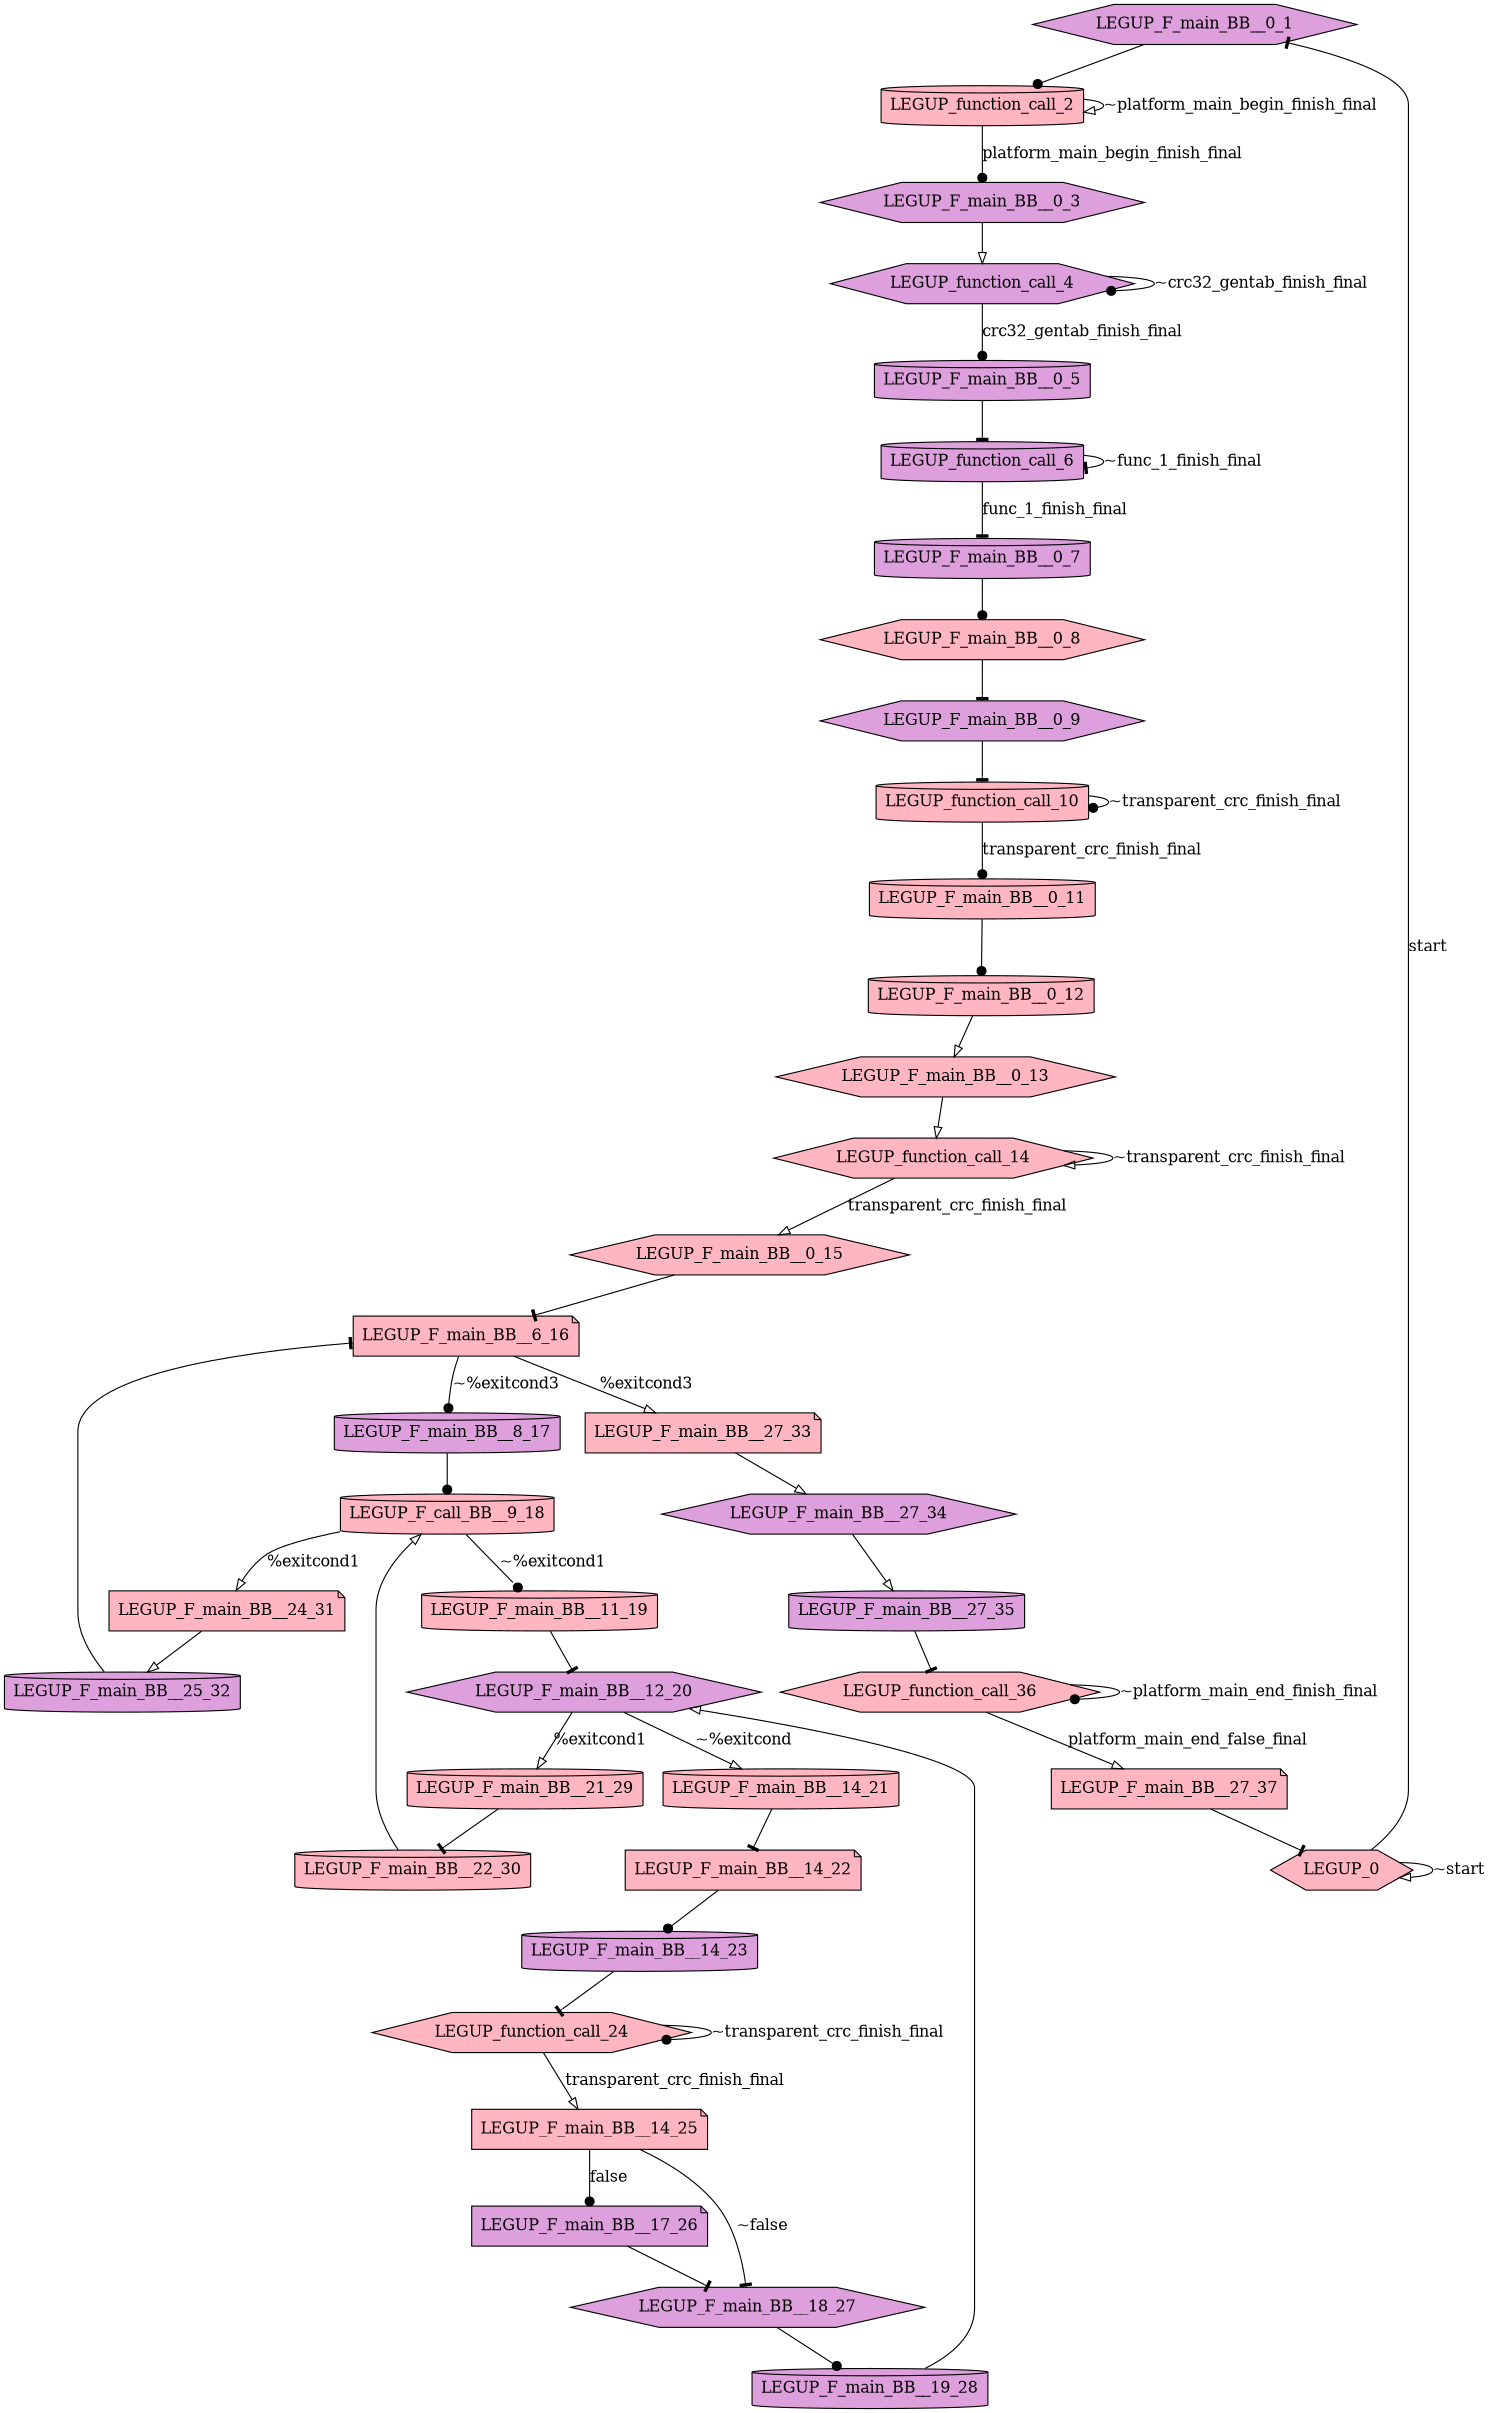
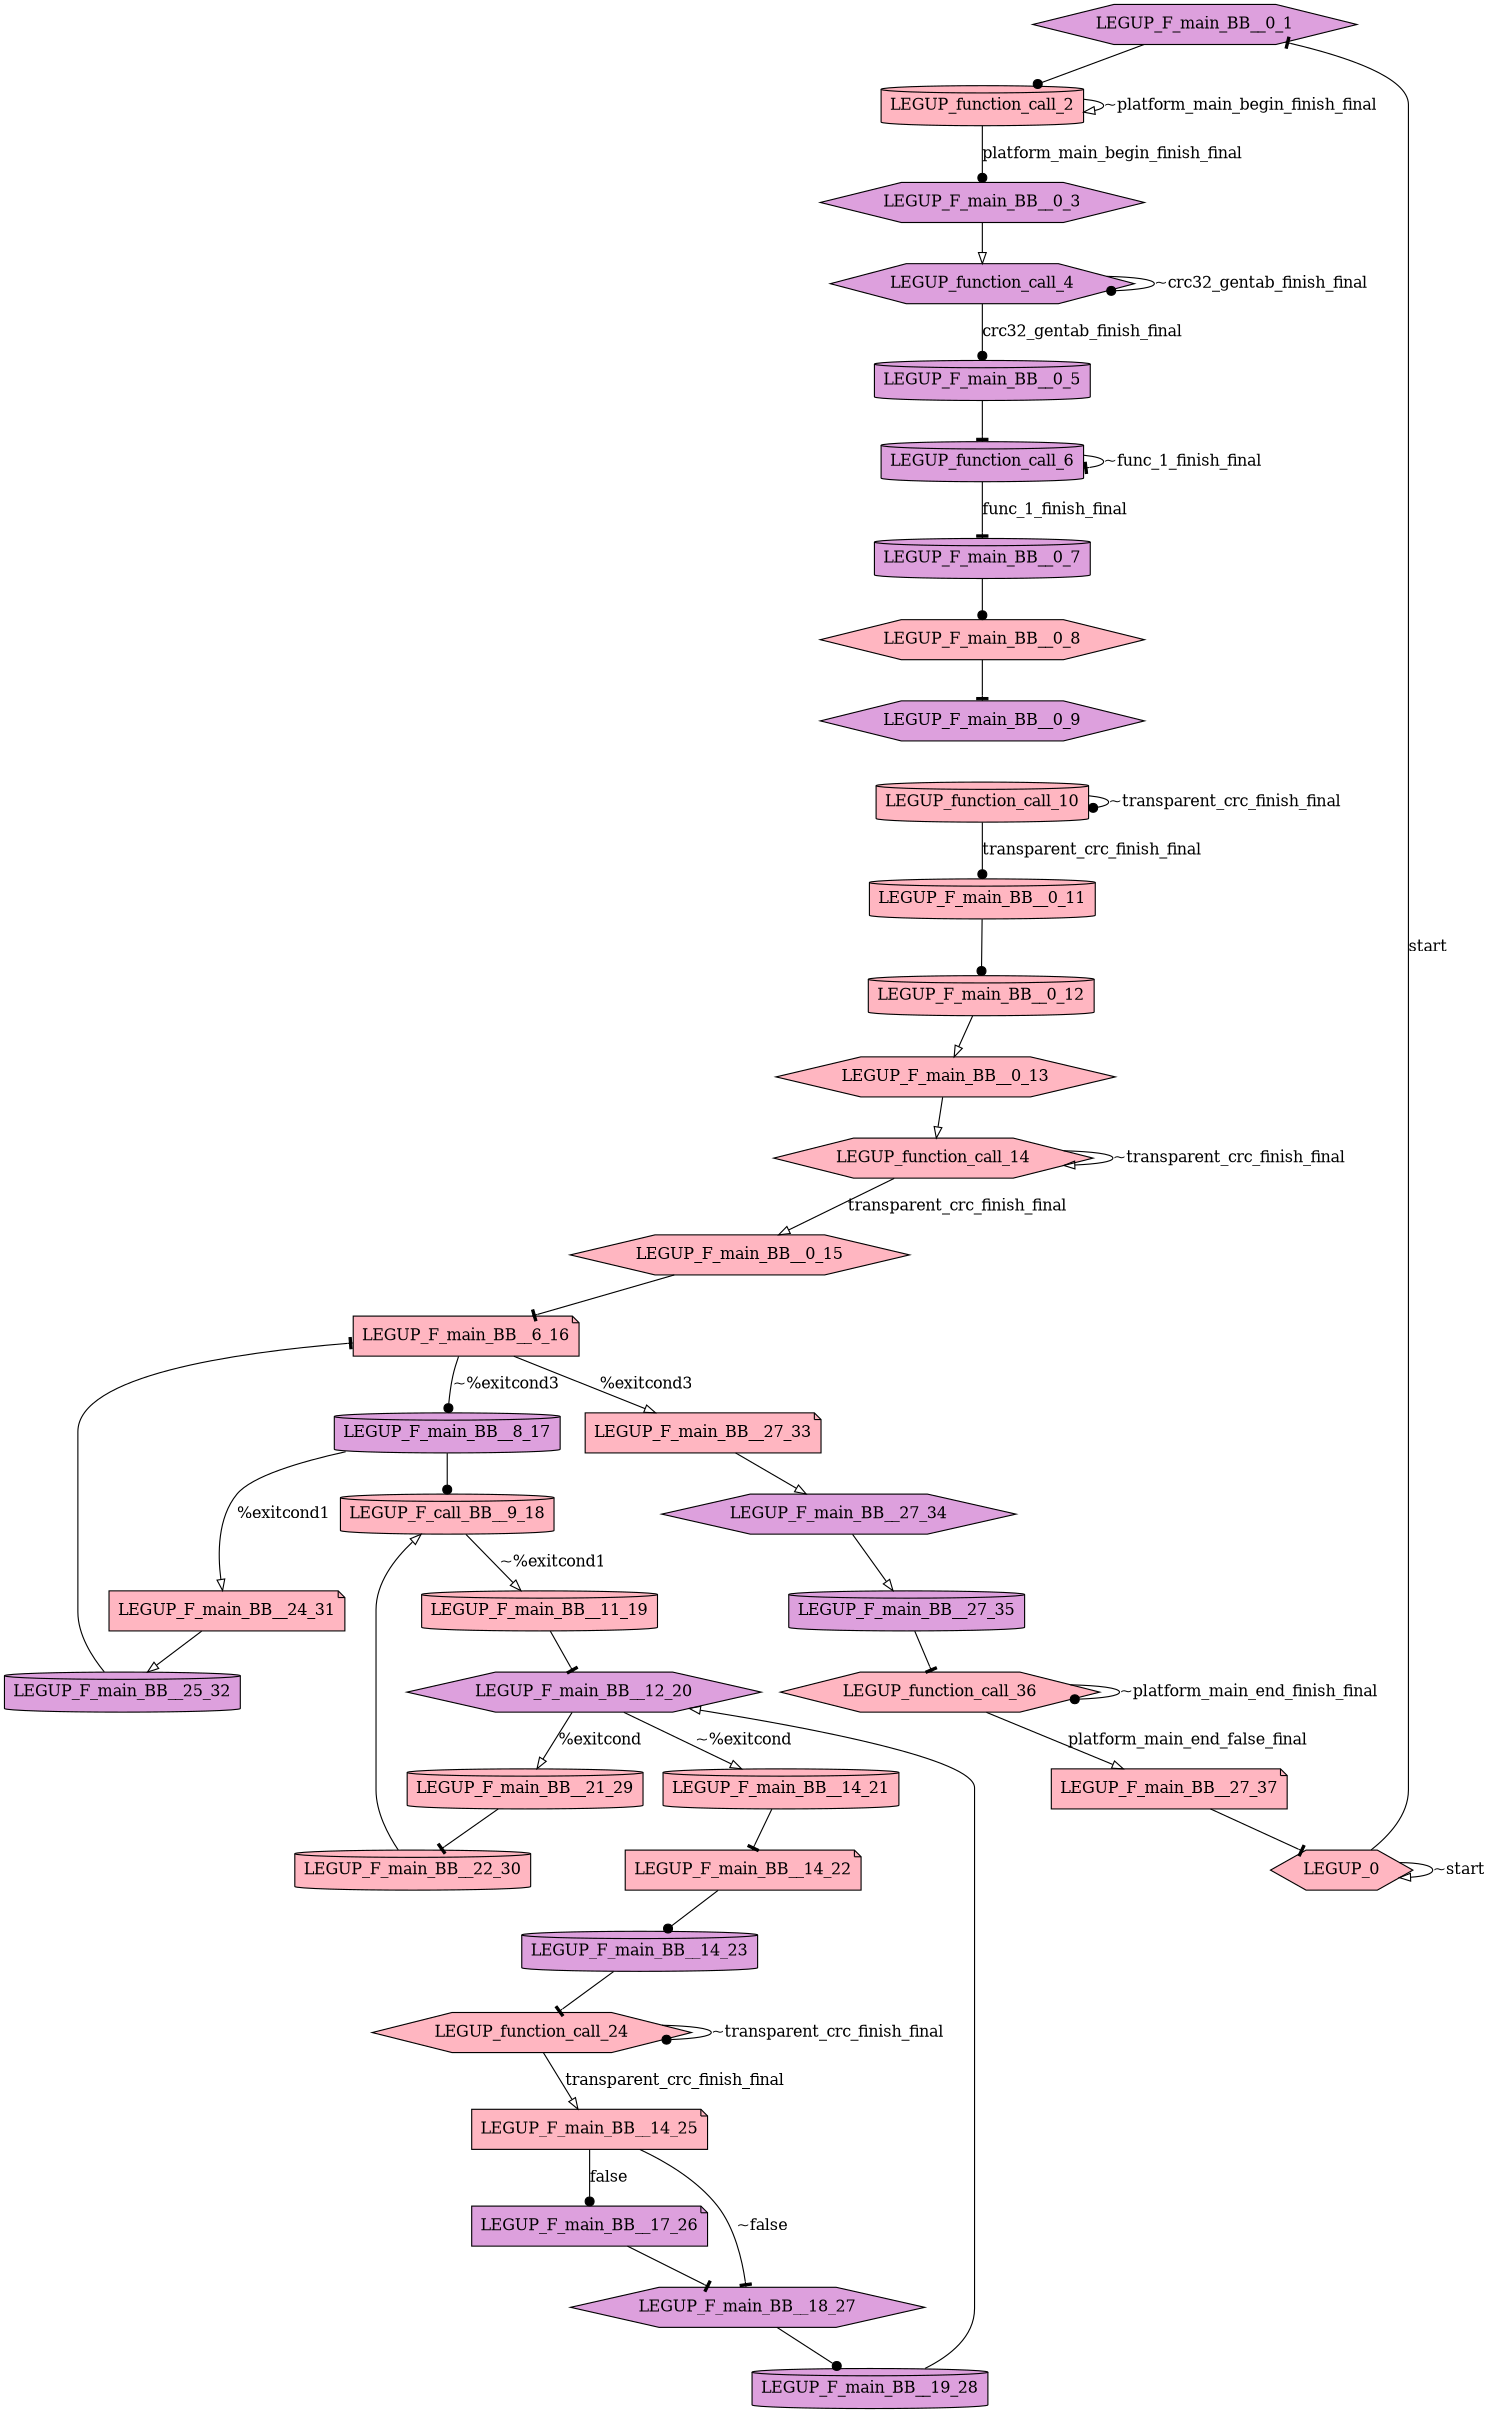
edge "LEGUP_F_main_BB__0_9" -> "LEGUP_function_call_10": removed
edge "LEGUP_F_call_BB__9_18" -> "LEGUP_F_main_BB__24_31": now "LEGUP_F_main_BB__8_17" -> "LEGUP_F_main_BB__24_31"
edge "LEGUP_F_call_BB__9_18" -> "LEGUP_F_main_BB__11_19": arrowhead dot -> onormal
edge "LEGUP_F_main_BB__12_20" -> "LEGUP_F_main_BB__21_29": label "%exitcond1" -> "%exitcond"
